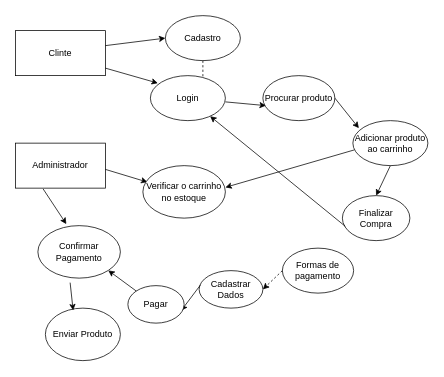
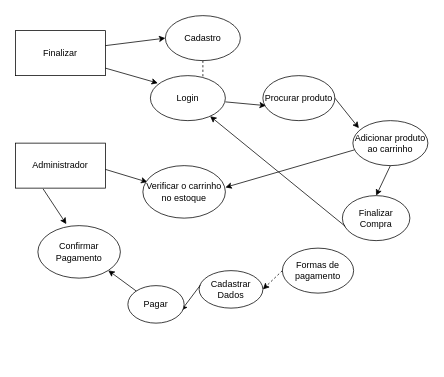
node "Clinte": label "Clinte" -> "Finalizar"
edge "Confirmar Pagamento" -> "Enviar Produto": removed
node "Enviar Produto": removed
